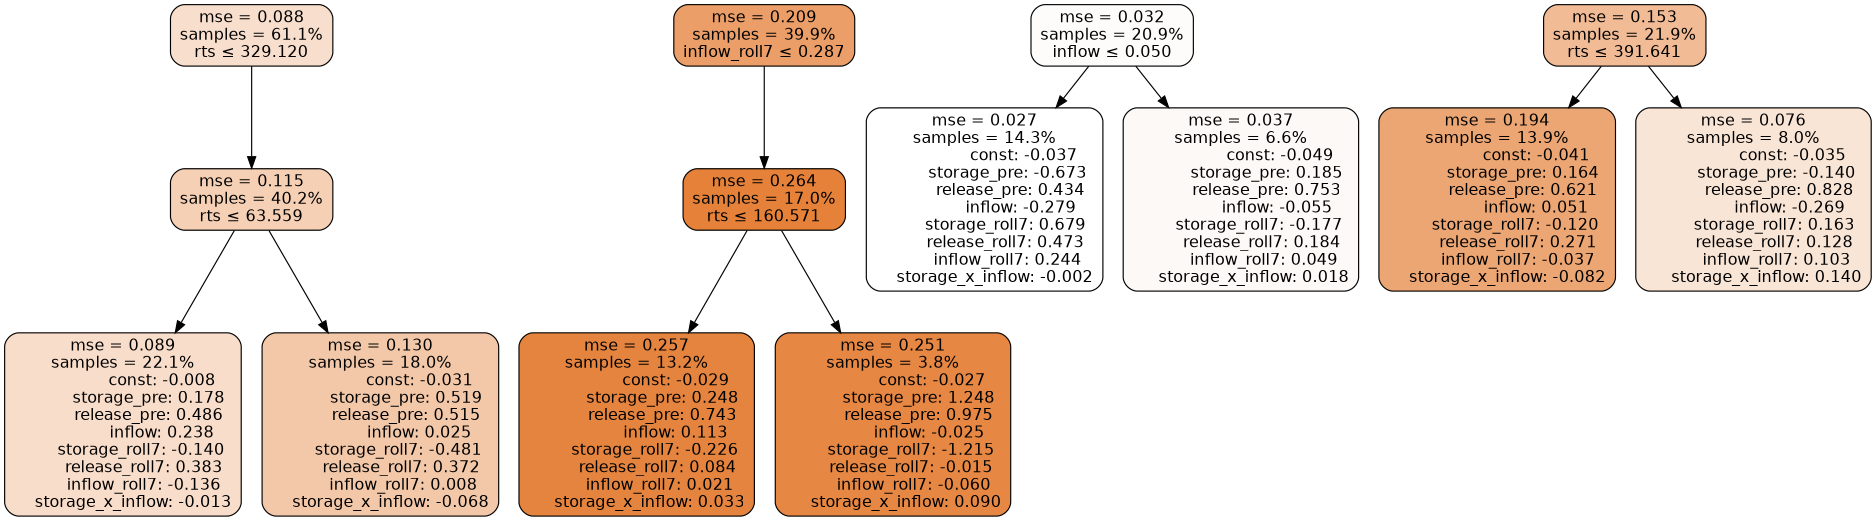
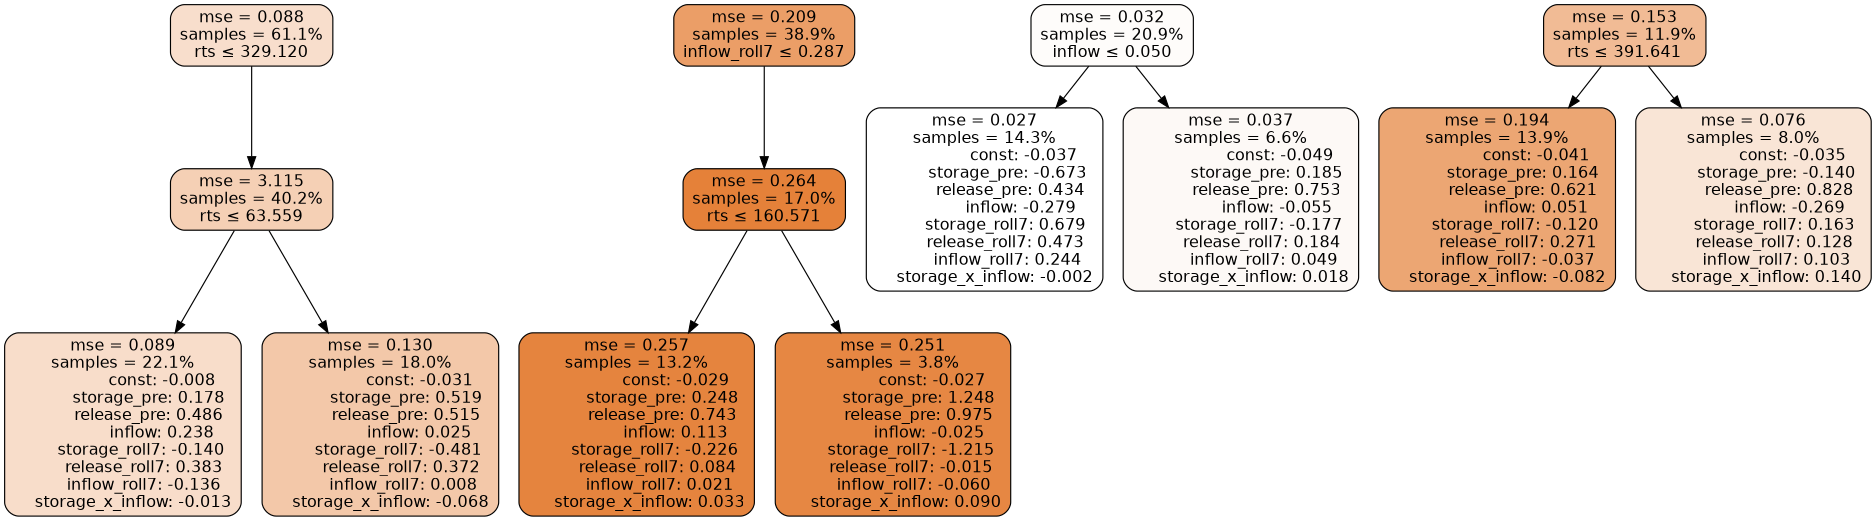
node "mse = 0.209 samples = 39.9% inflow_roll7 ≤ 0.287": label "mse = 0.209 samples = 39.9% inflow_roll7 ≤ 0.287" -> "mse = 0.209 samples = 38.9% inflow_roll7 ≤ 0.287"
node "mse = 0.153 samples = 21.9% rts ≤ 391.641": label "mse = 0.153 samples = 21.9% rts ≤ 391.641" -> "mse = 0.153 samples = 11.9% rts ≤ 391.641"
node "mse = 0.115 samples = 40.2% rts ≤ 63.559": label "mse = 0.115 samples = 40.2% rts ≤ 63.559" -> "mse = 3.115 samples = 40.2% rts ≤ 63.559"
